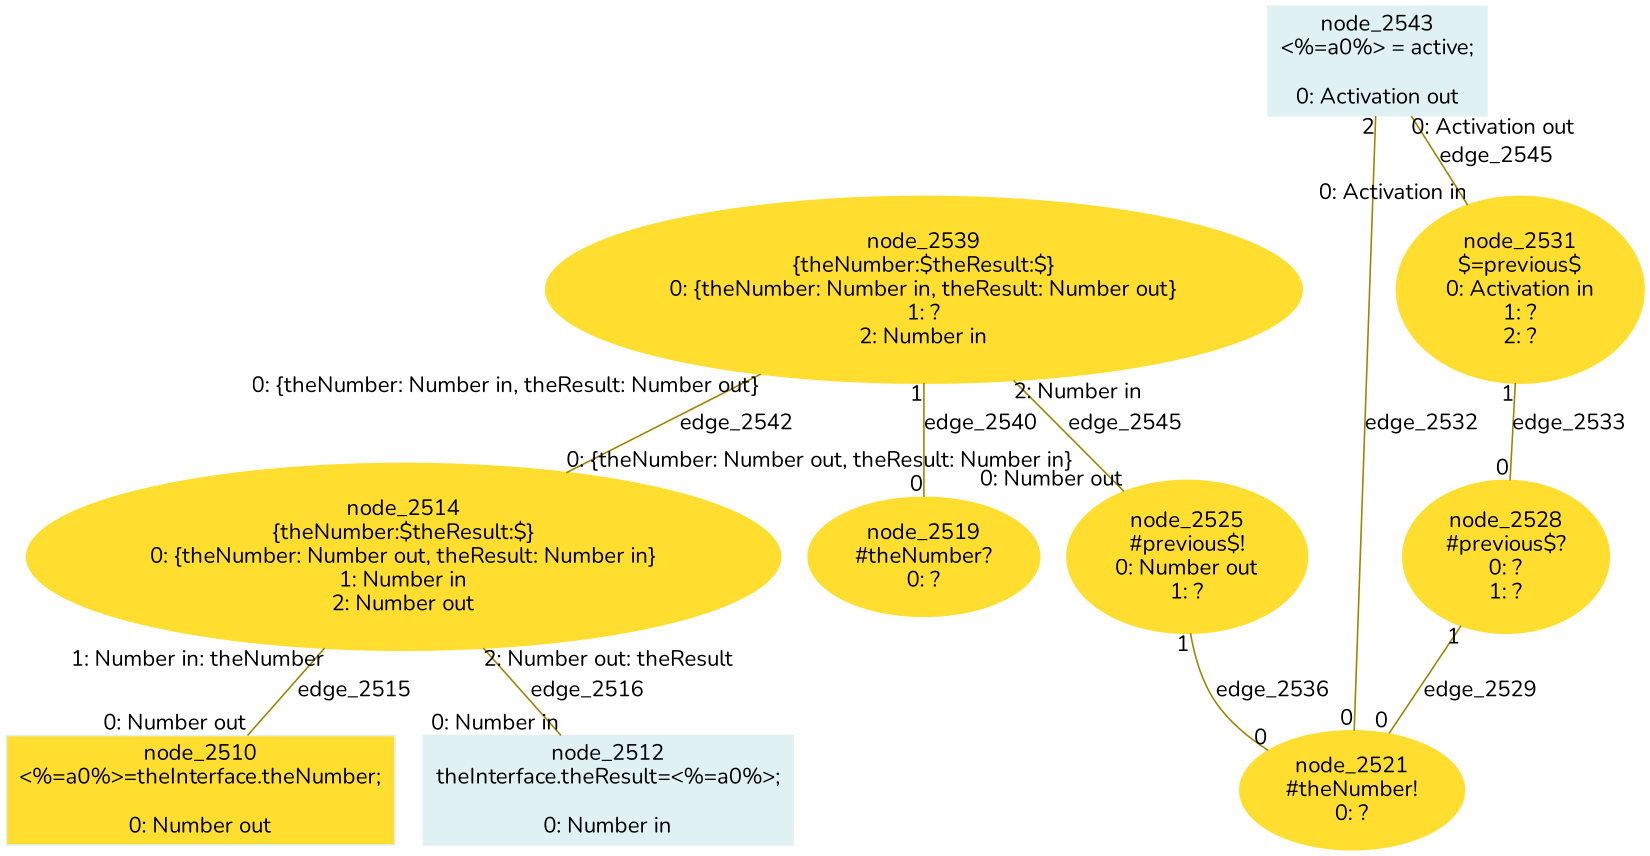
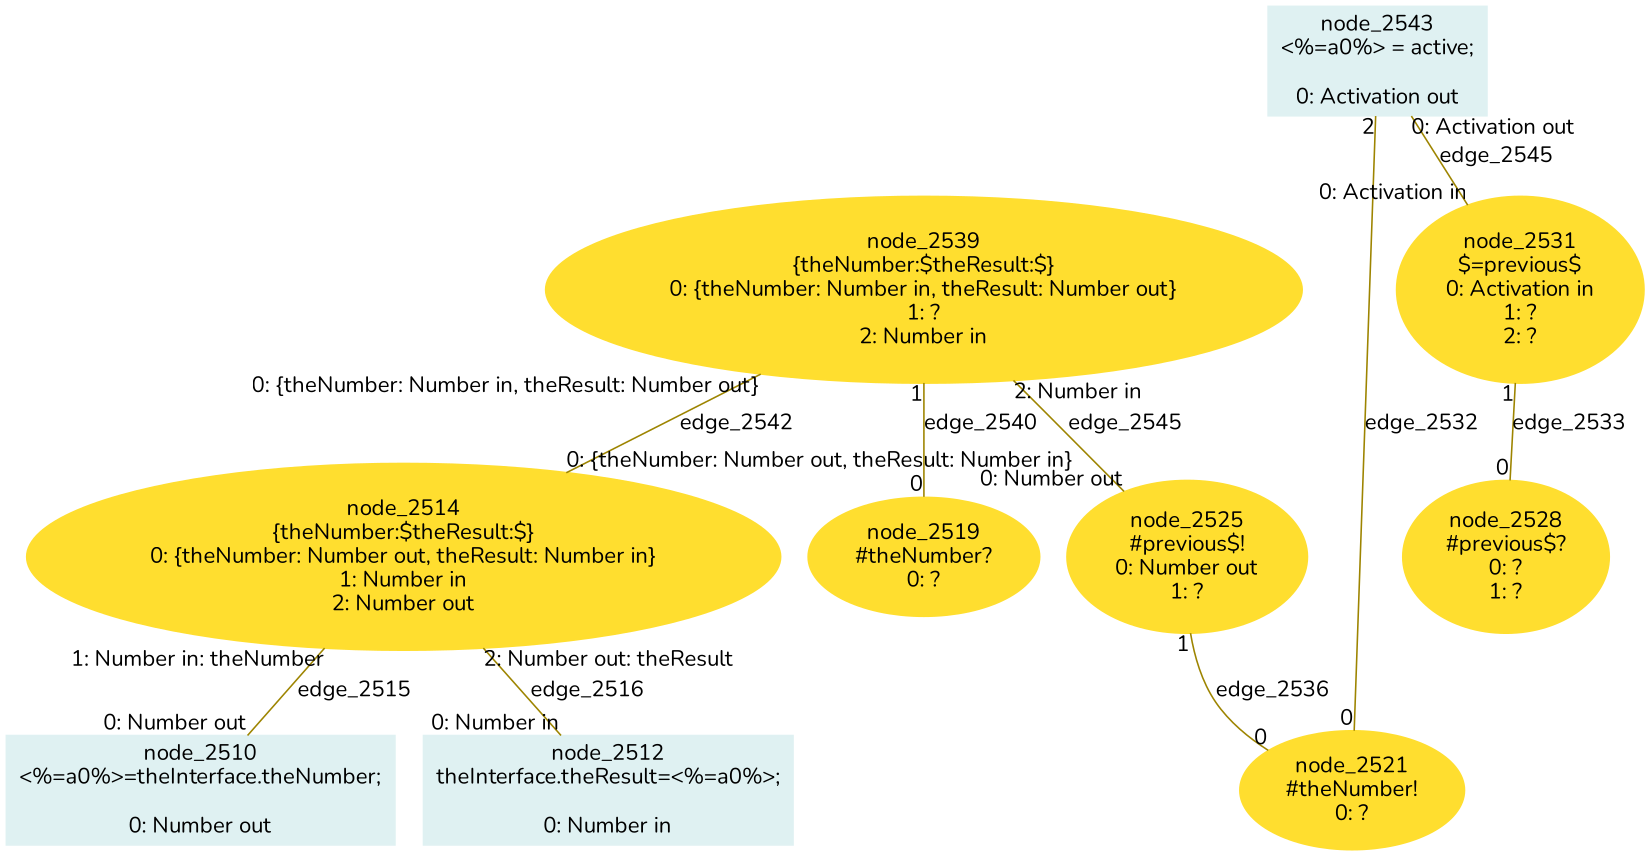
edge "node_2528 #previous$? 0: ? 1: ?" -- "node_2521 #theNumber! 0: ?": removed, label "edge_2529"
node "node_2510 <%=a0%>=theInterface.theNumber; 0: Number out": fillcolor #ffde2f -> #dff1f2
